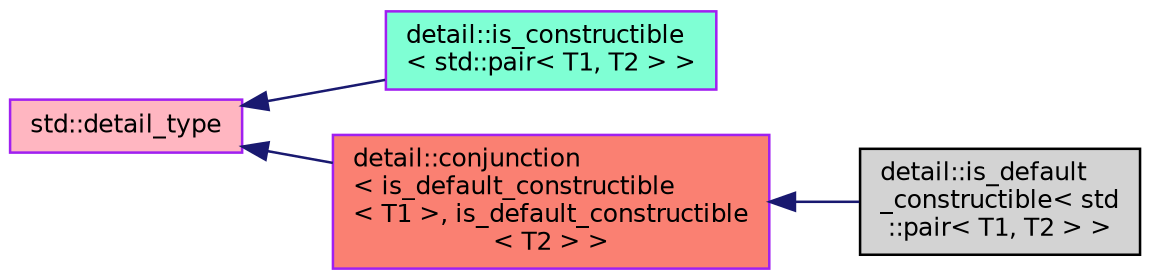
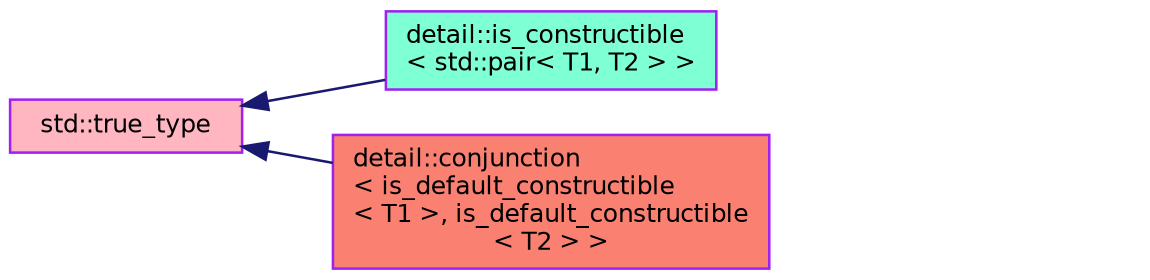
node "std::detail_type": label "std::detail_type" -> "std::true_type"
node "detail::is_default _constructible< std ::pair< T1, T2 > >": removed
